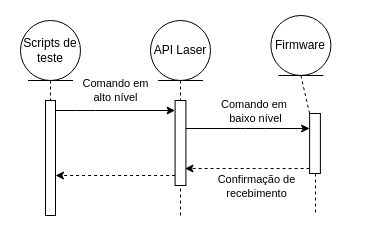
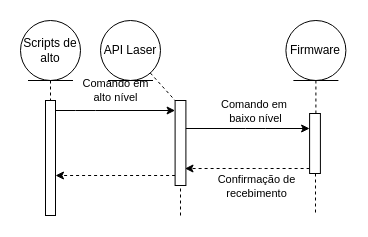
node "Firmware": moved (301, 46) -> (316, 51)
node "Scripts de teste": label "Scripts de teste" -> "Scripts de alto"
node "API Laser": moved (181, 51) -> (131, 51)
